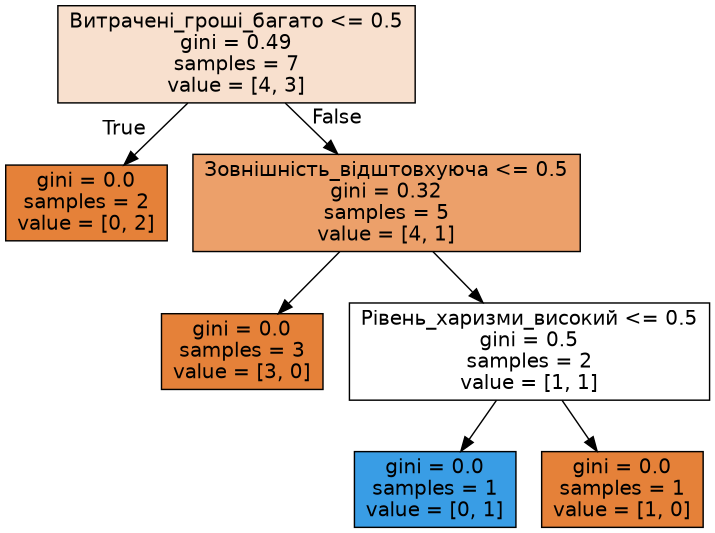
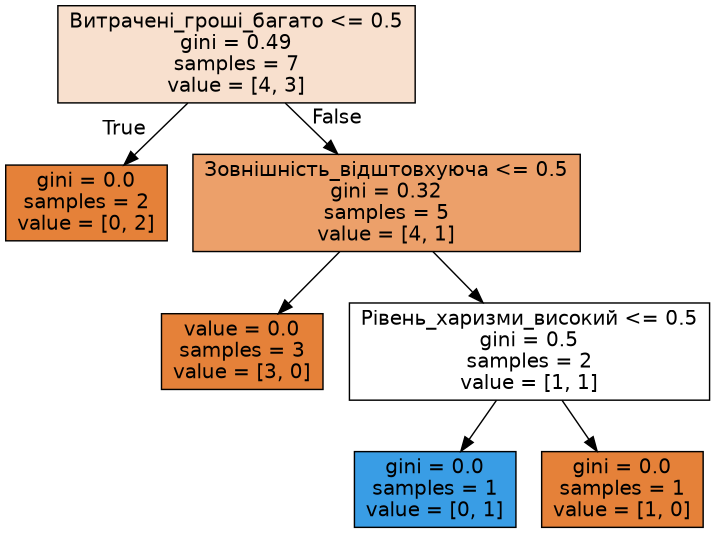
node "gini = 0.0 samples = 3 value = [3, 0]": label "gini = 0.0 samples = 3 value = [3, 0]" -> "value = 0.0 samples = 3 value = [3, 0]"
